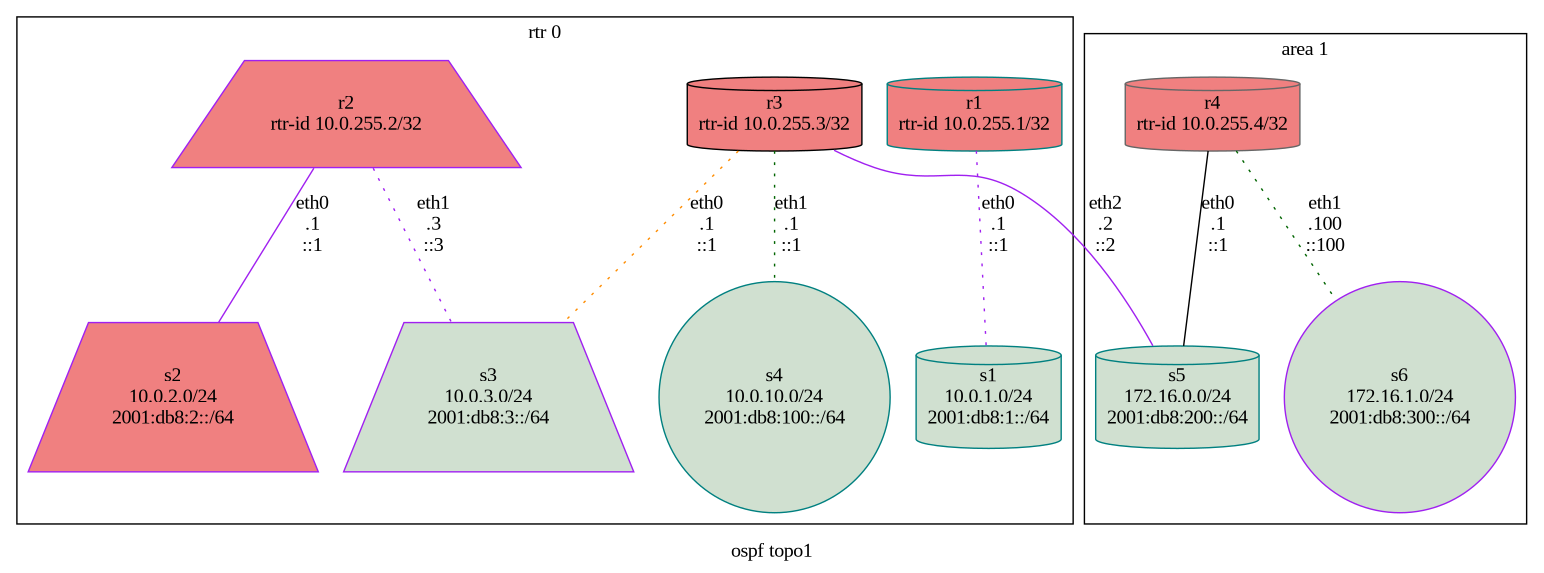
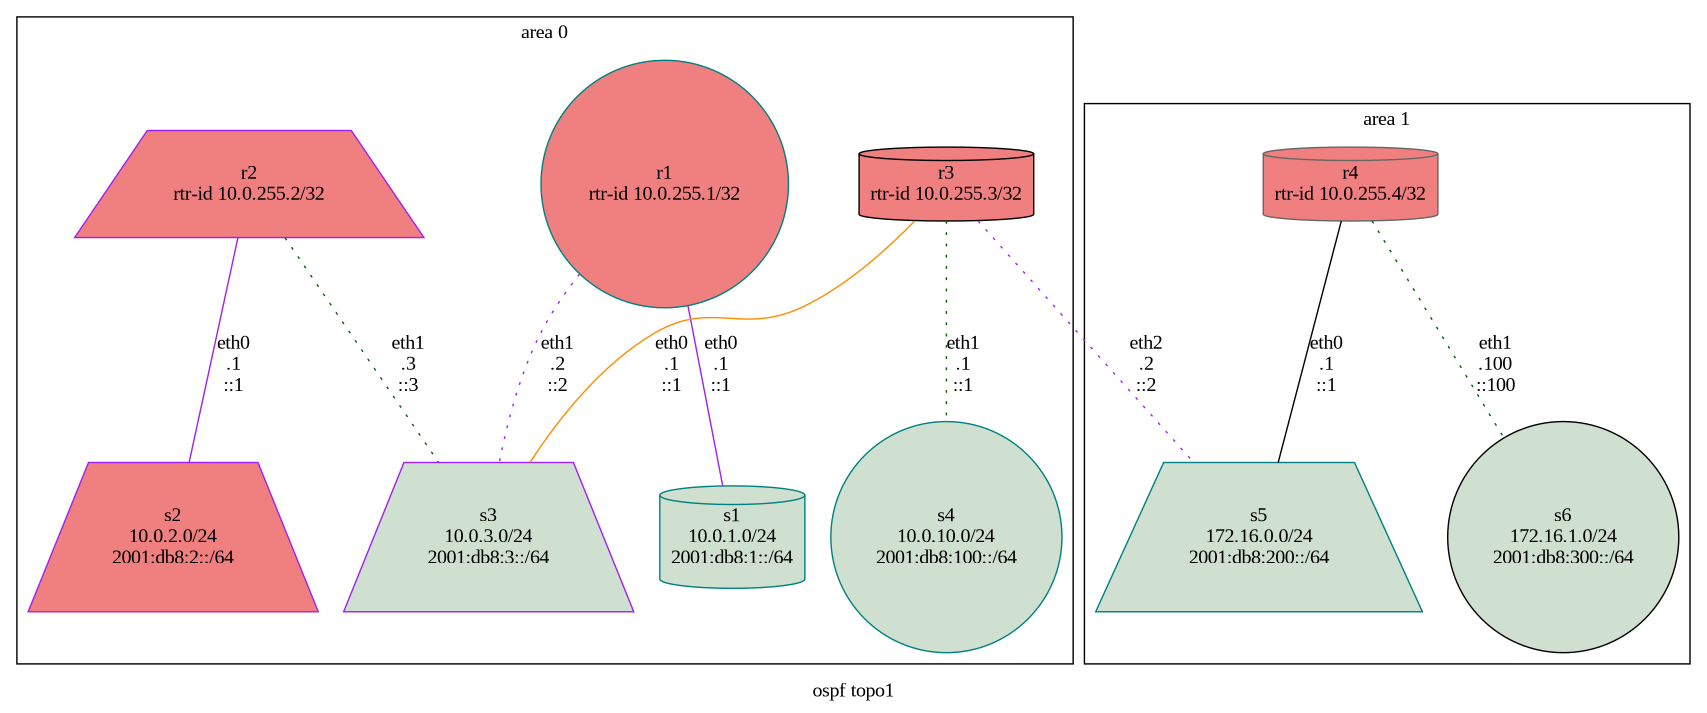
cluster "rtr 0": label "rtr 0" -> "area 0"
node "r1 rtr-id 10.0.255.1/32": shape cylinder -> circle
edge "r3 rtr-id 10.0.255.3/32" -- "s5 172.16.0.0/24 2001:db8:200::/64": style solid -> dotted
edge "r3 rtr-id 10.0.255.3/32" -- "s3 10.0.3.0/24 2001:db8:3::/64": style dotted -> solid
edge "r2 rtr-id 10.0.255.2/32" -- "s3 10.0.3.0/24 2001:db8:3::/64": color purple -> darkgreen
edge "r1 rtr-id 10.0.255.1/32" -- "s1 10.0.1.0/24 2001:db8:1::/64": style dotted -> solid
edge "r1 rtr-id 10.0.255.1/32" -- "s3 10.0.3.0/24 2001:db8:3::/64": added, label "eth1 .2 ::2"
node "s5 172.16.0.0/24 2001:db8:200::/64": shape cylinder -> trapezium
node "s6 172.16.1.0/24 2001:db8:300::/64": color purple -> black
